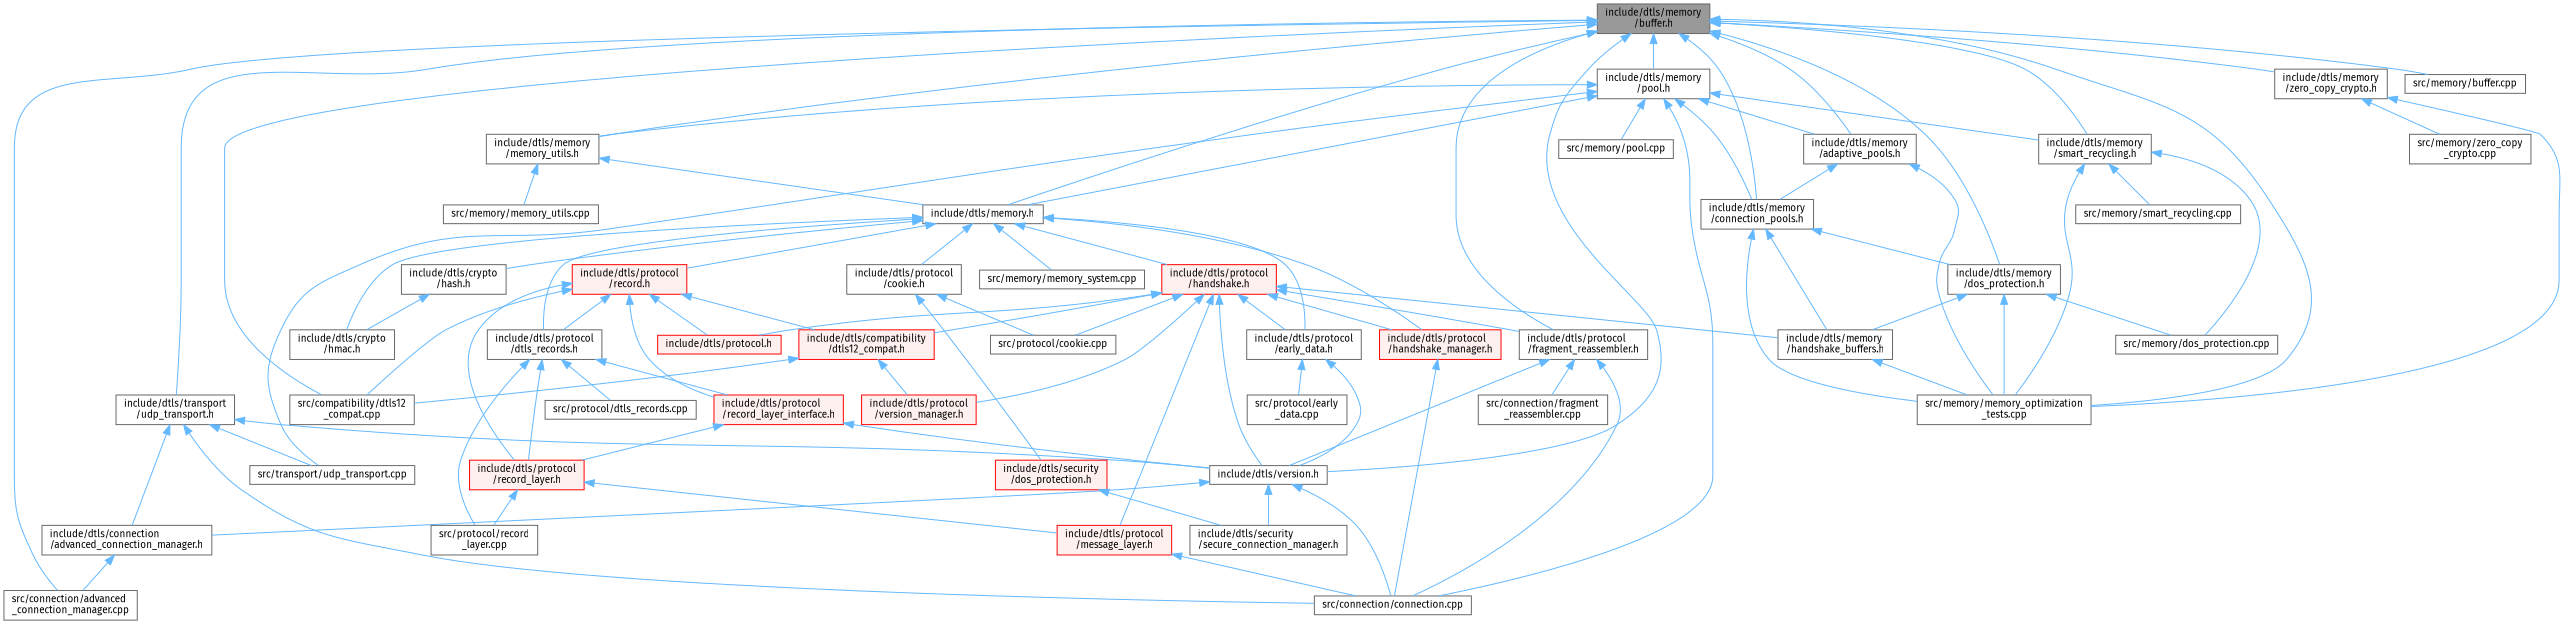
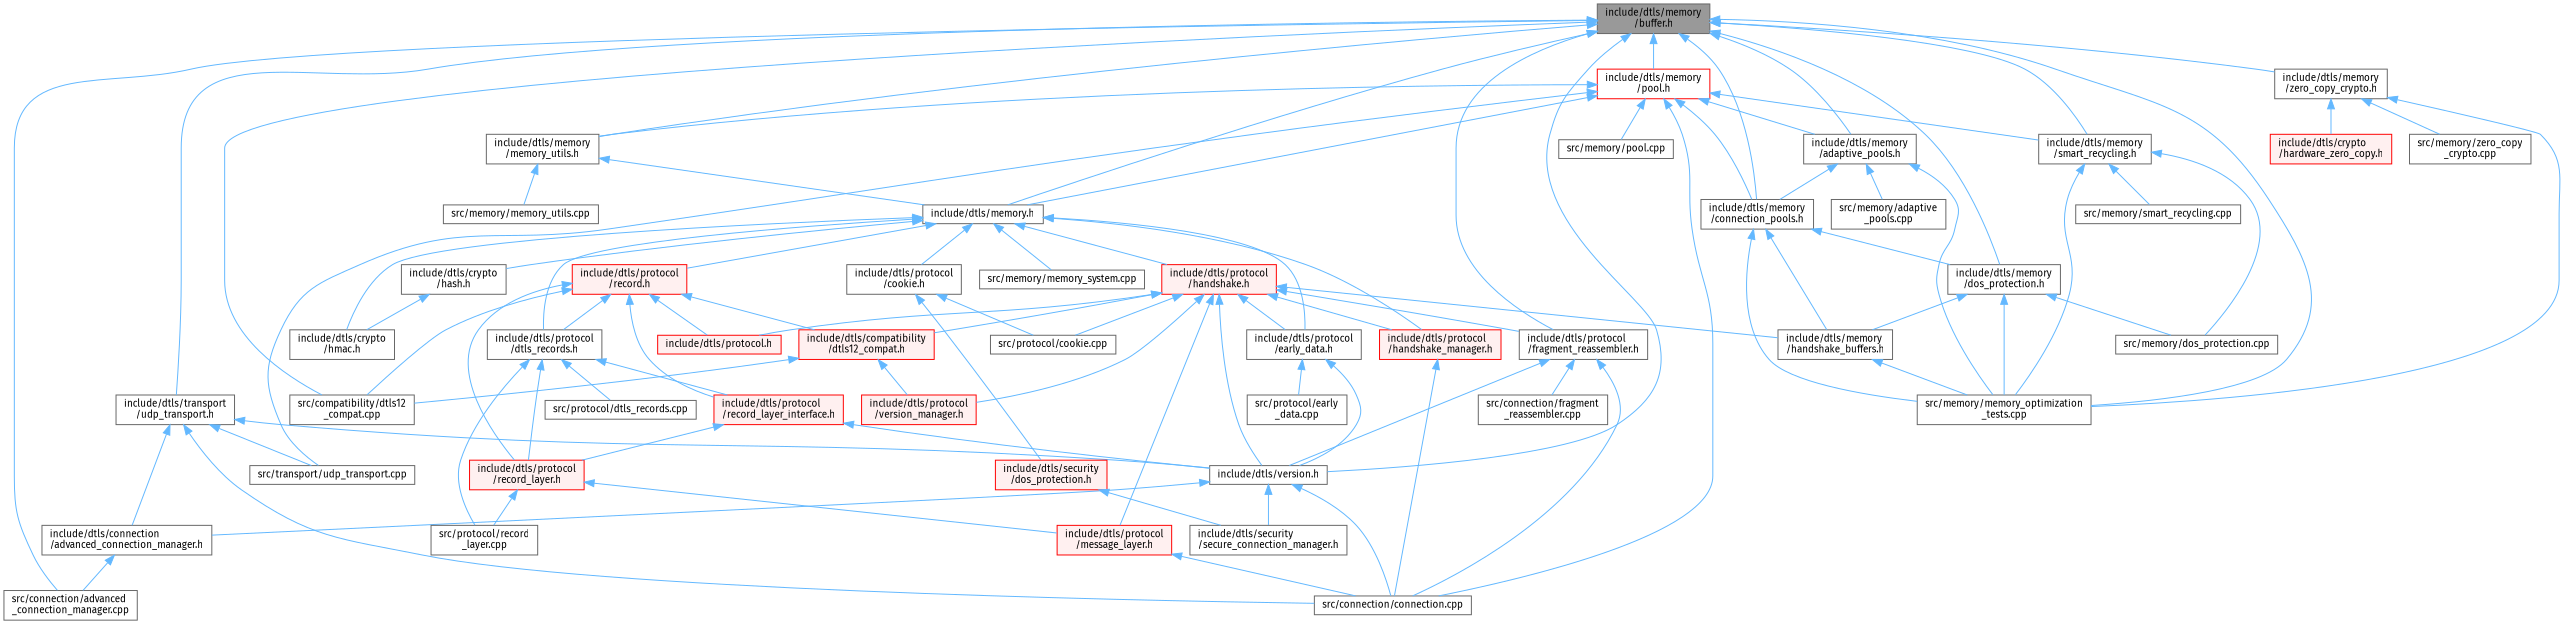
node "include/dtls/memory /pool.h": color grey40 -> red
node "src/memory/buffer.cpp": removed
node "include/dtls/crypto /hardware_zero_copy.h": added
node "src/memory/adaptive _pools.cpp": added
